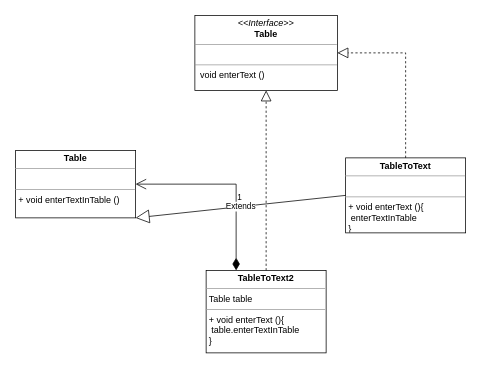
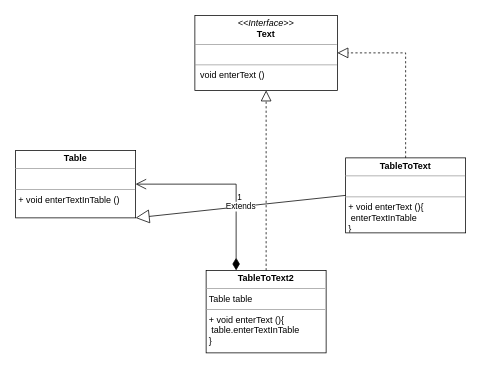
node "<<Interface>> Table void enterText ()": label "<<Interface>> Table void enterText ()" -> "<<Interface>> Text void enterText ()"
